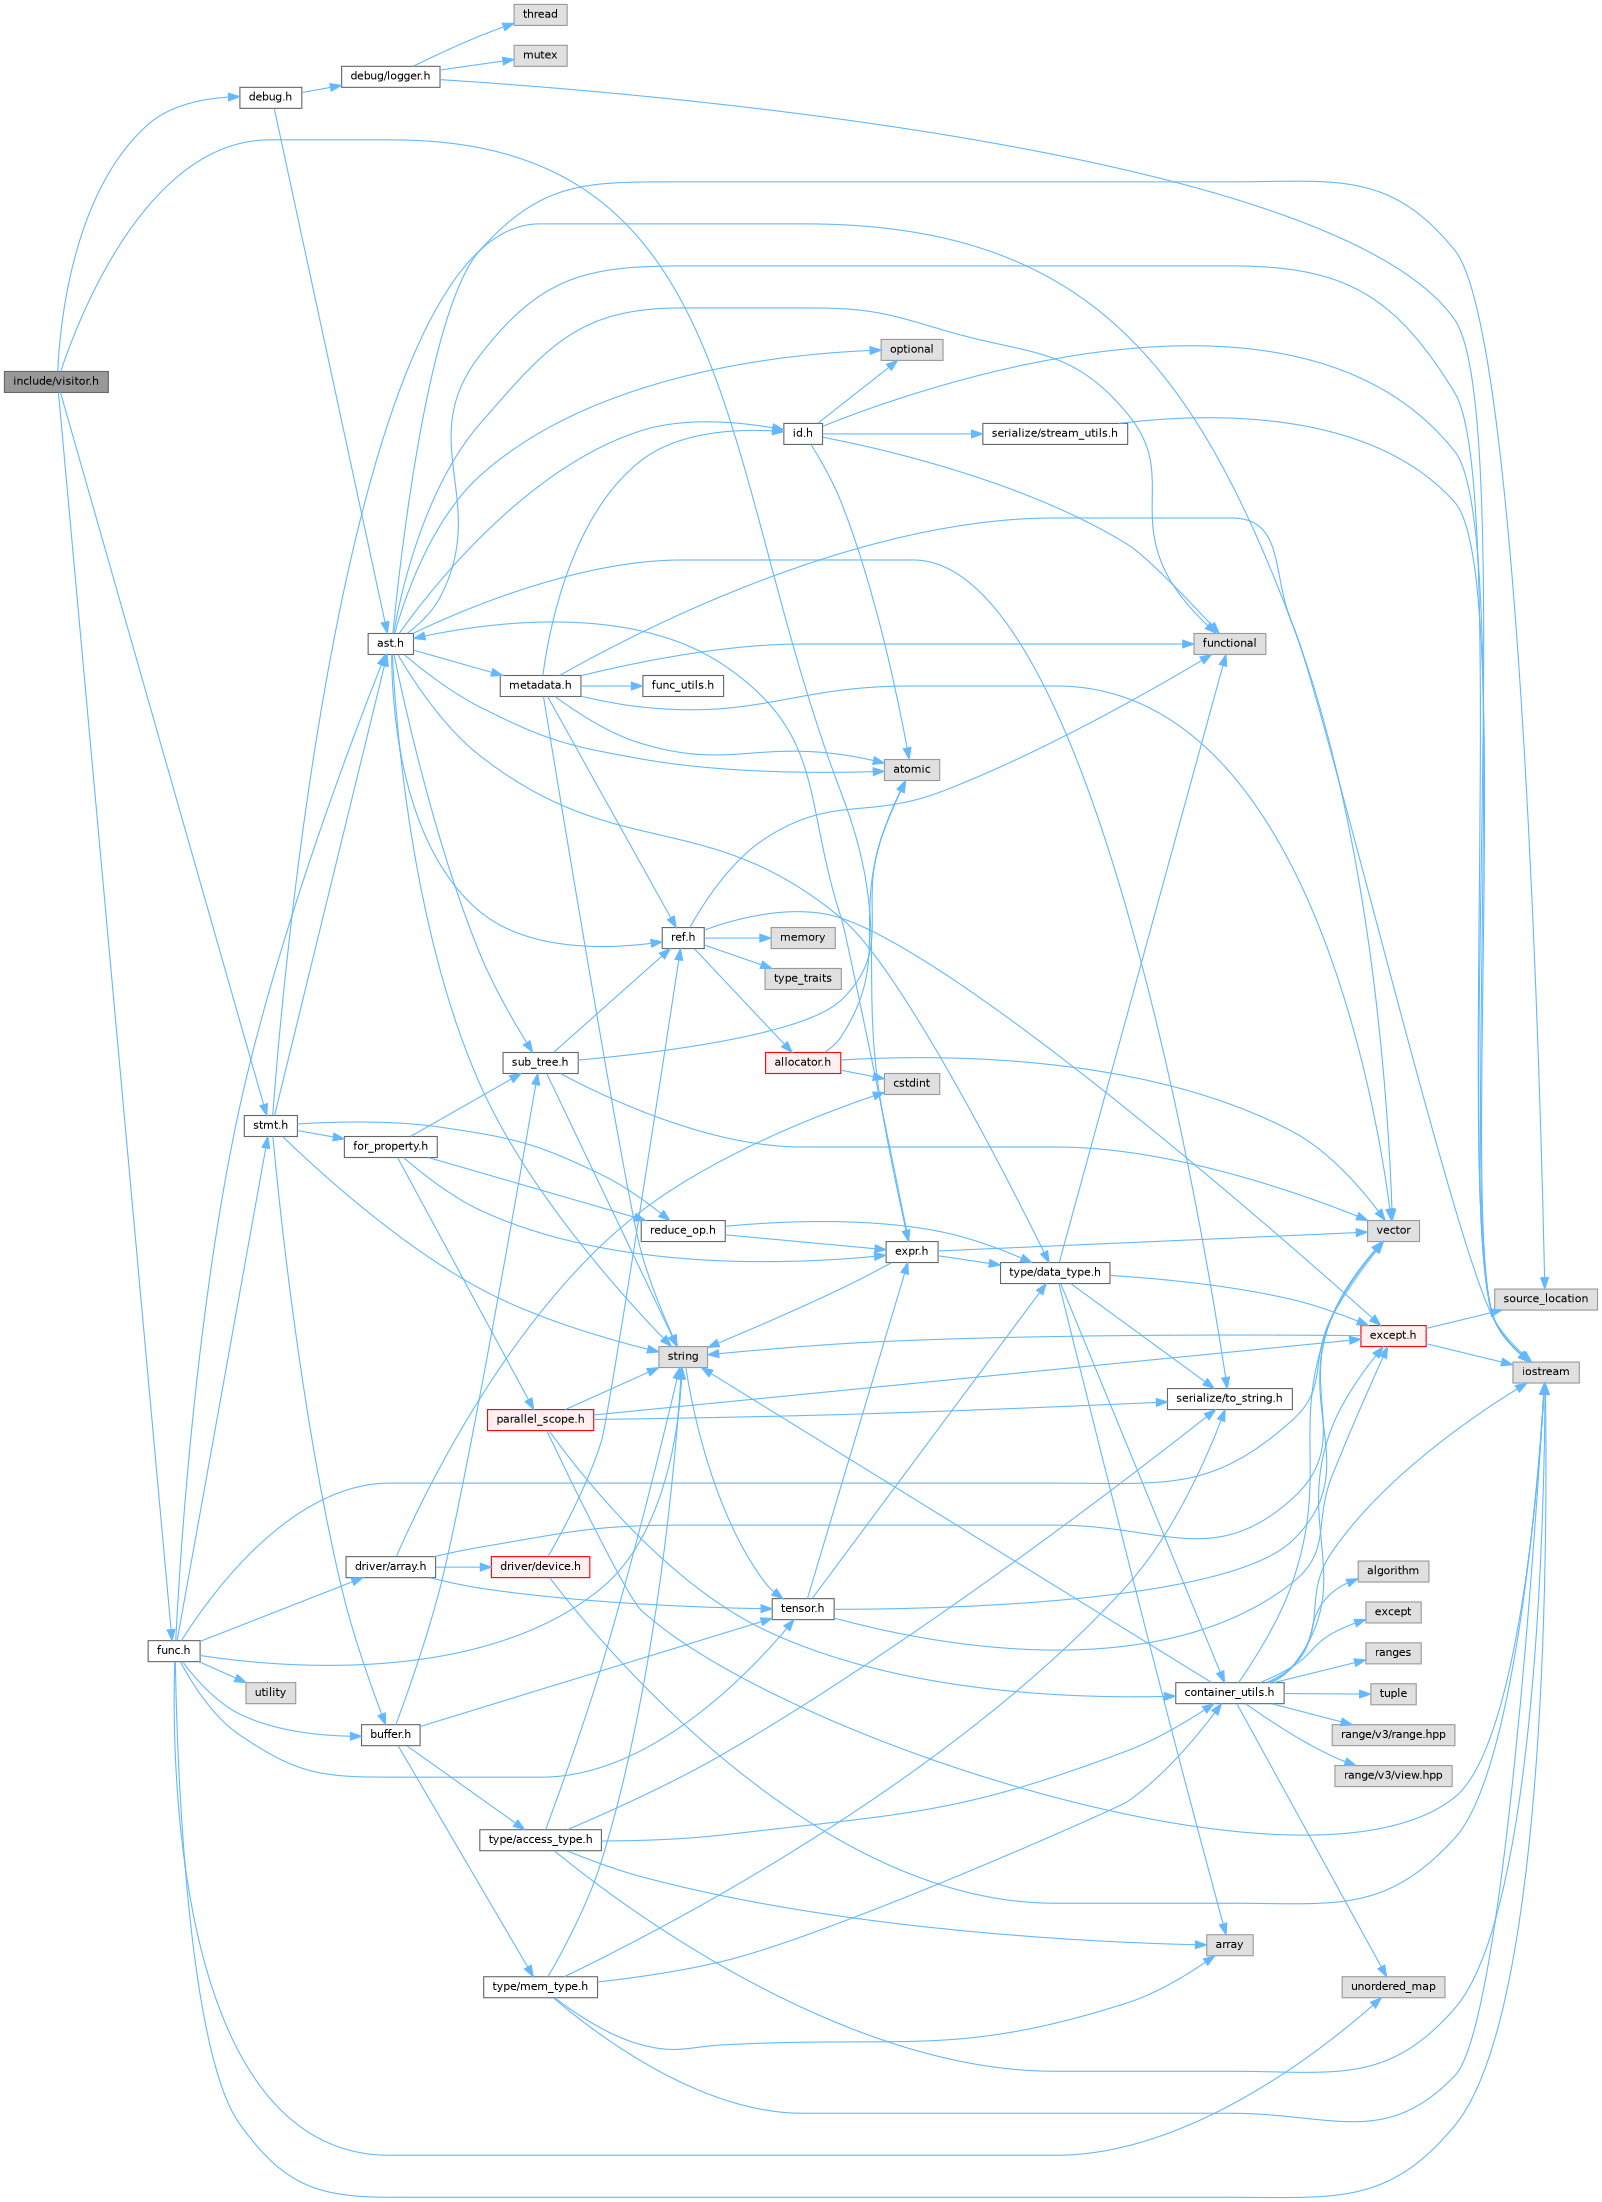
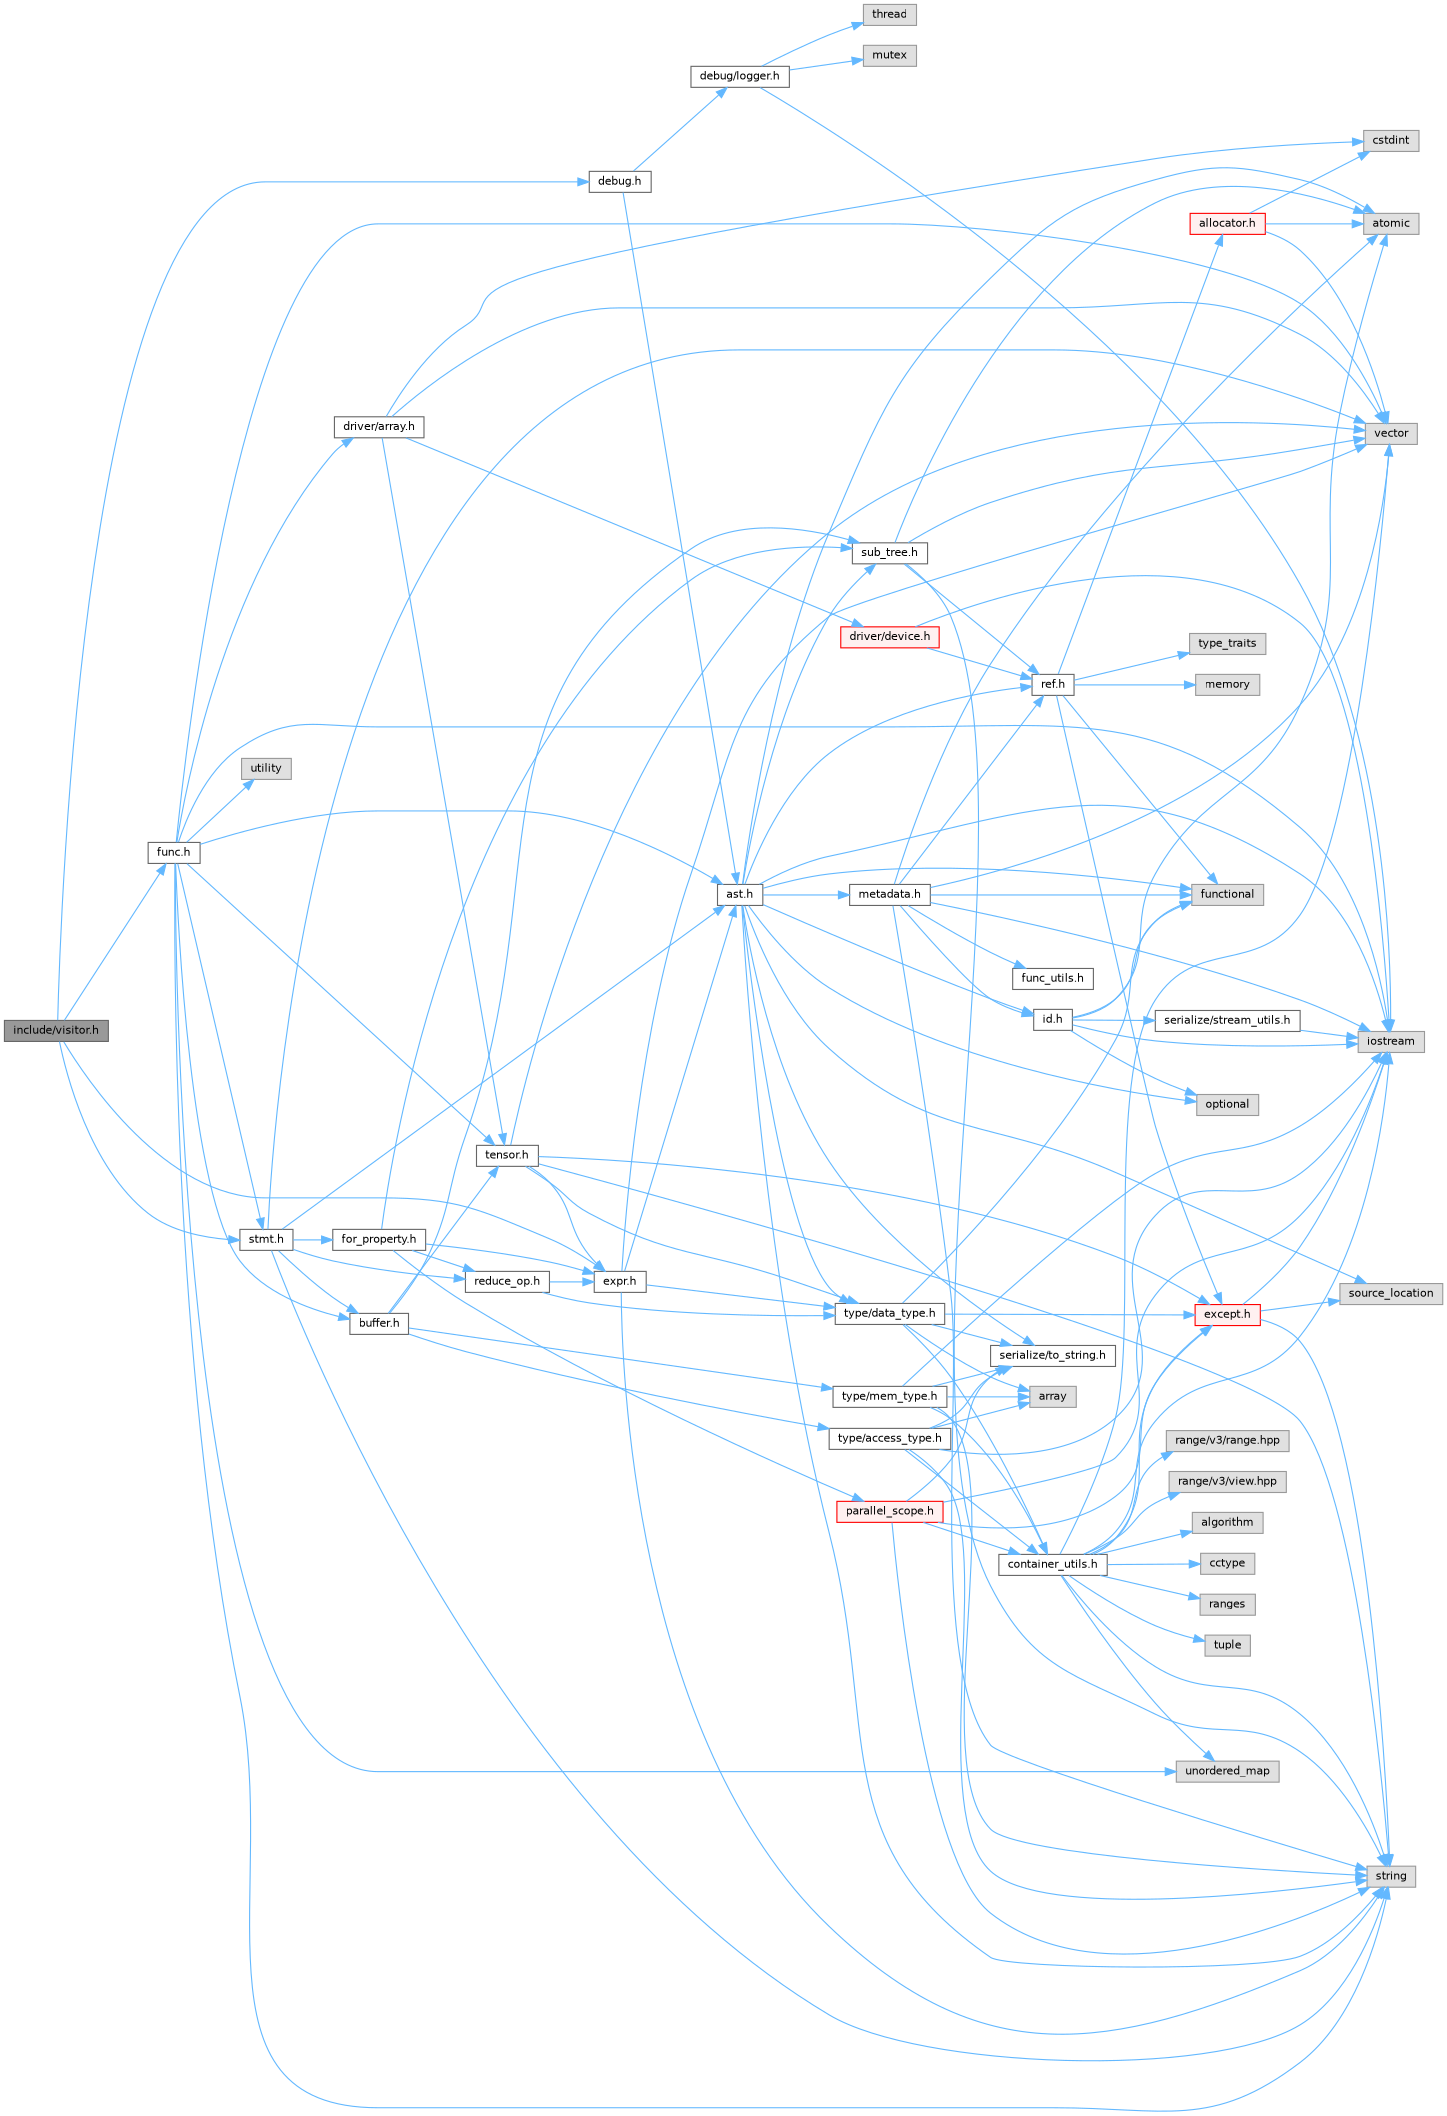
edge "string" -> "tensor.h": reversed
node "except": label "except" -> "cctype"
